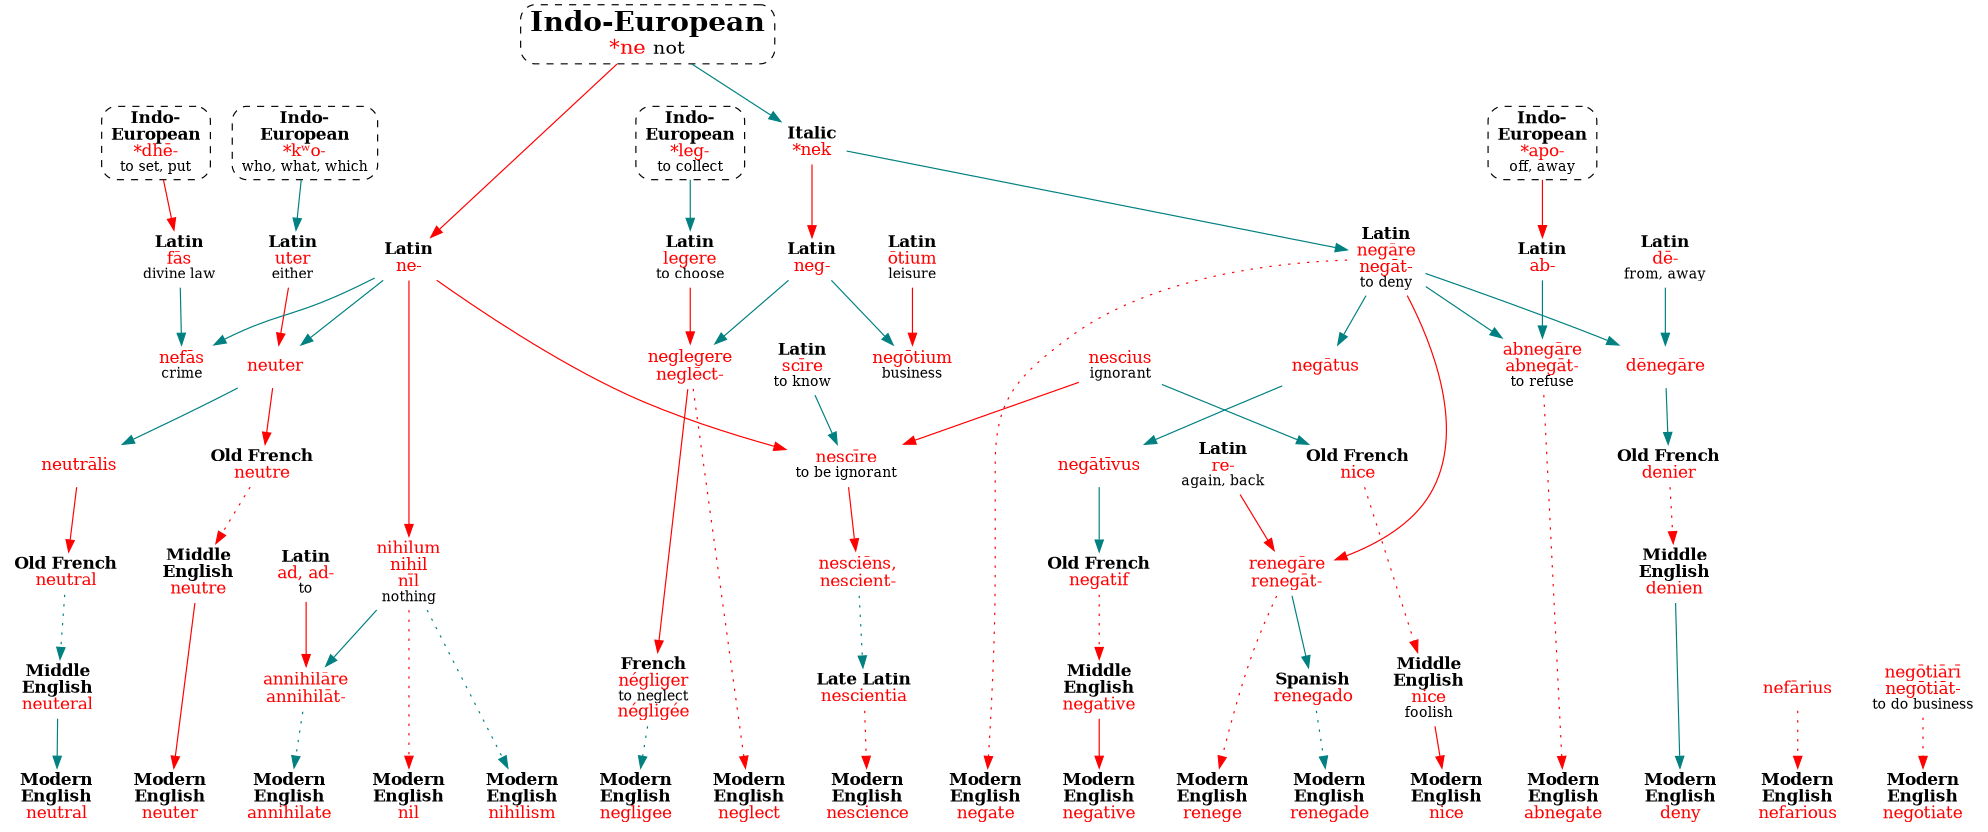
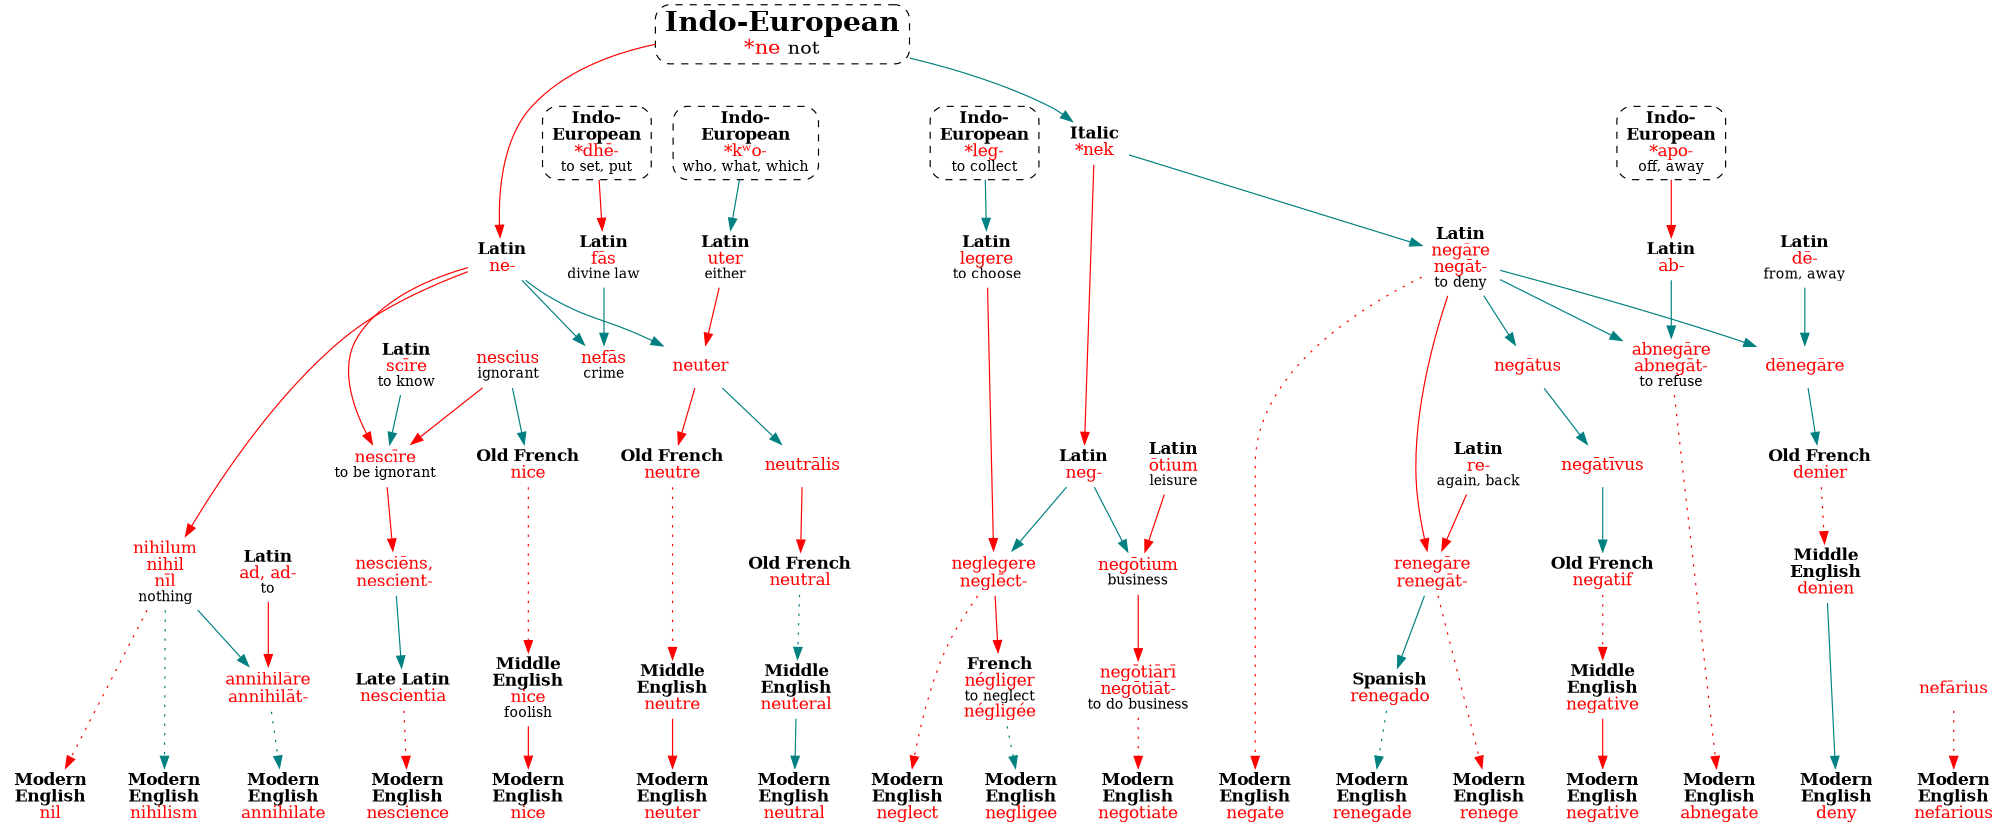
edge "negōtium" -> "negōtiārī": added
edge "nesciēns," -> "Late Latin": style dotted -> solid
